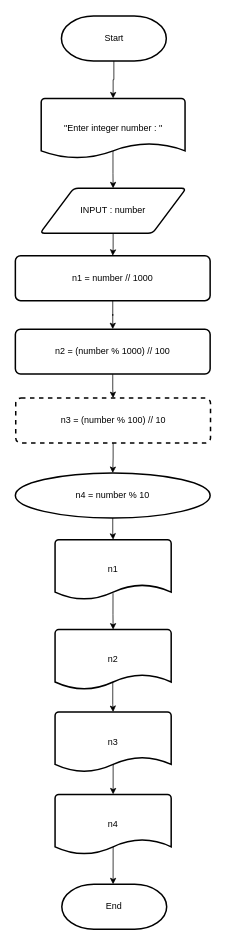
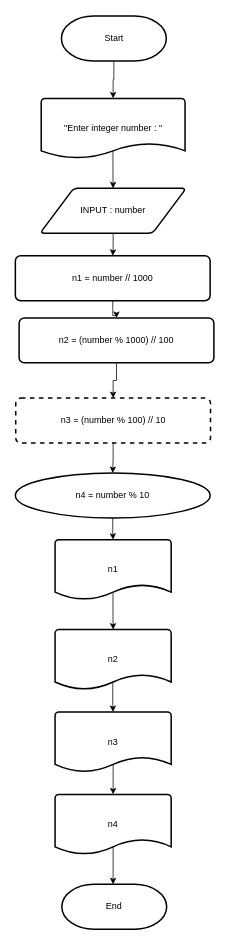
node "n2 = (number % 1000) // 100": moved (113, 351) -> (117, 340)
